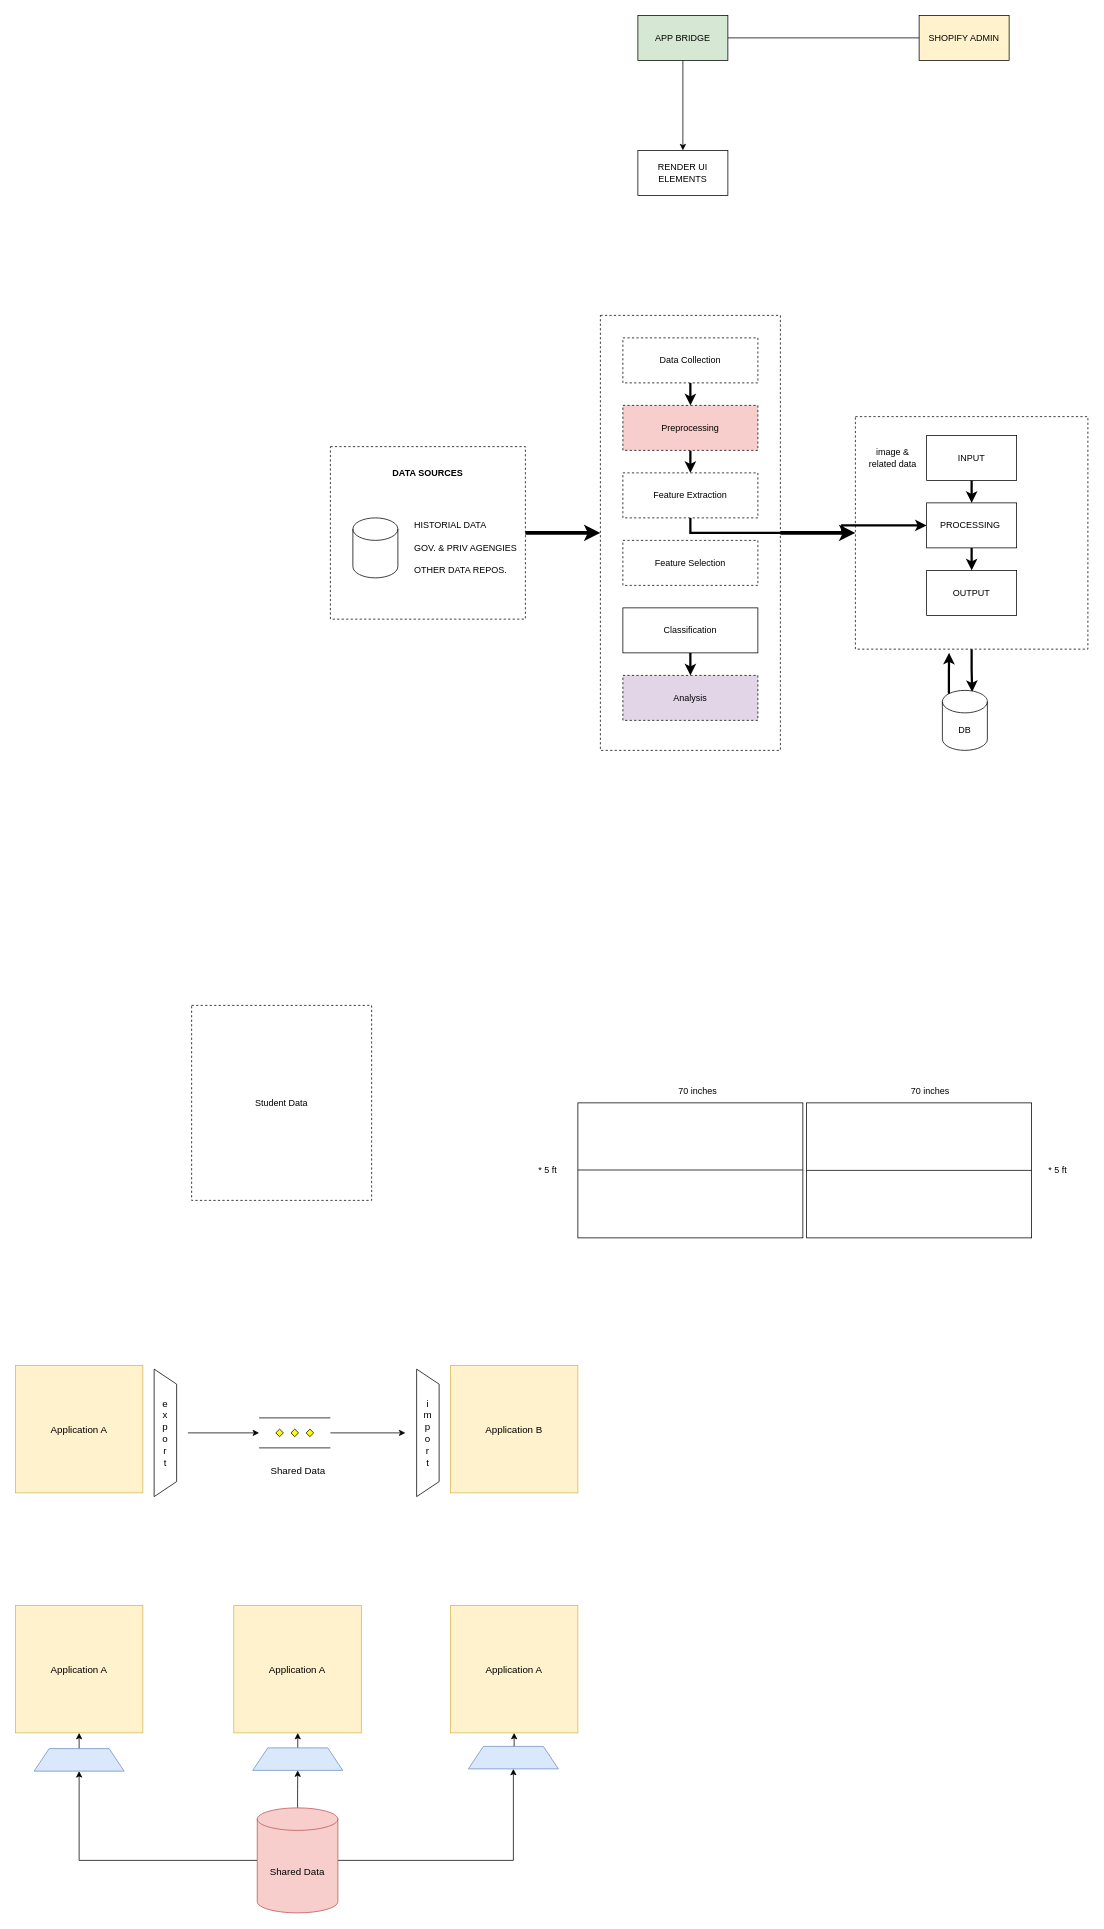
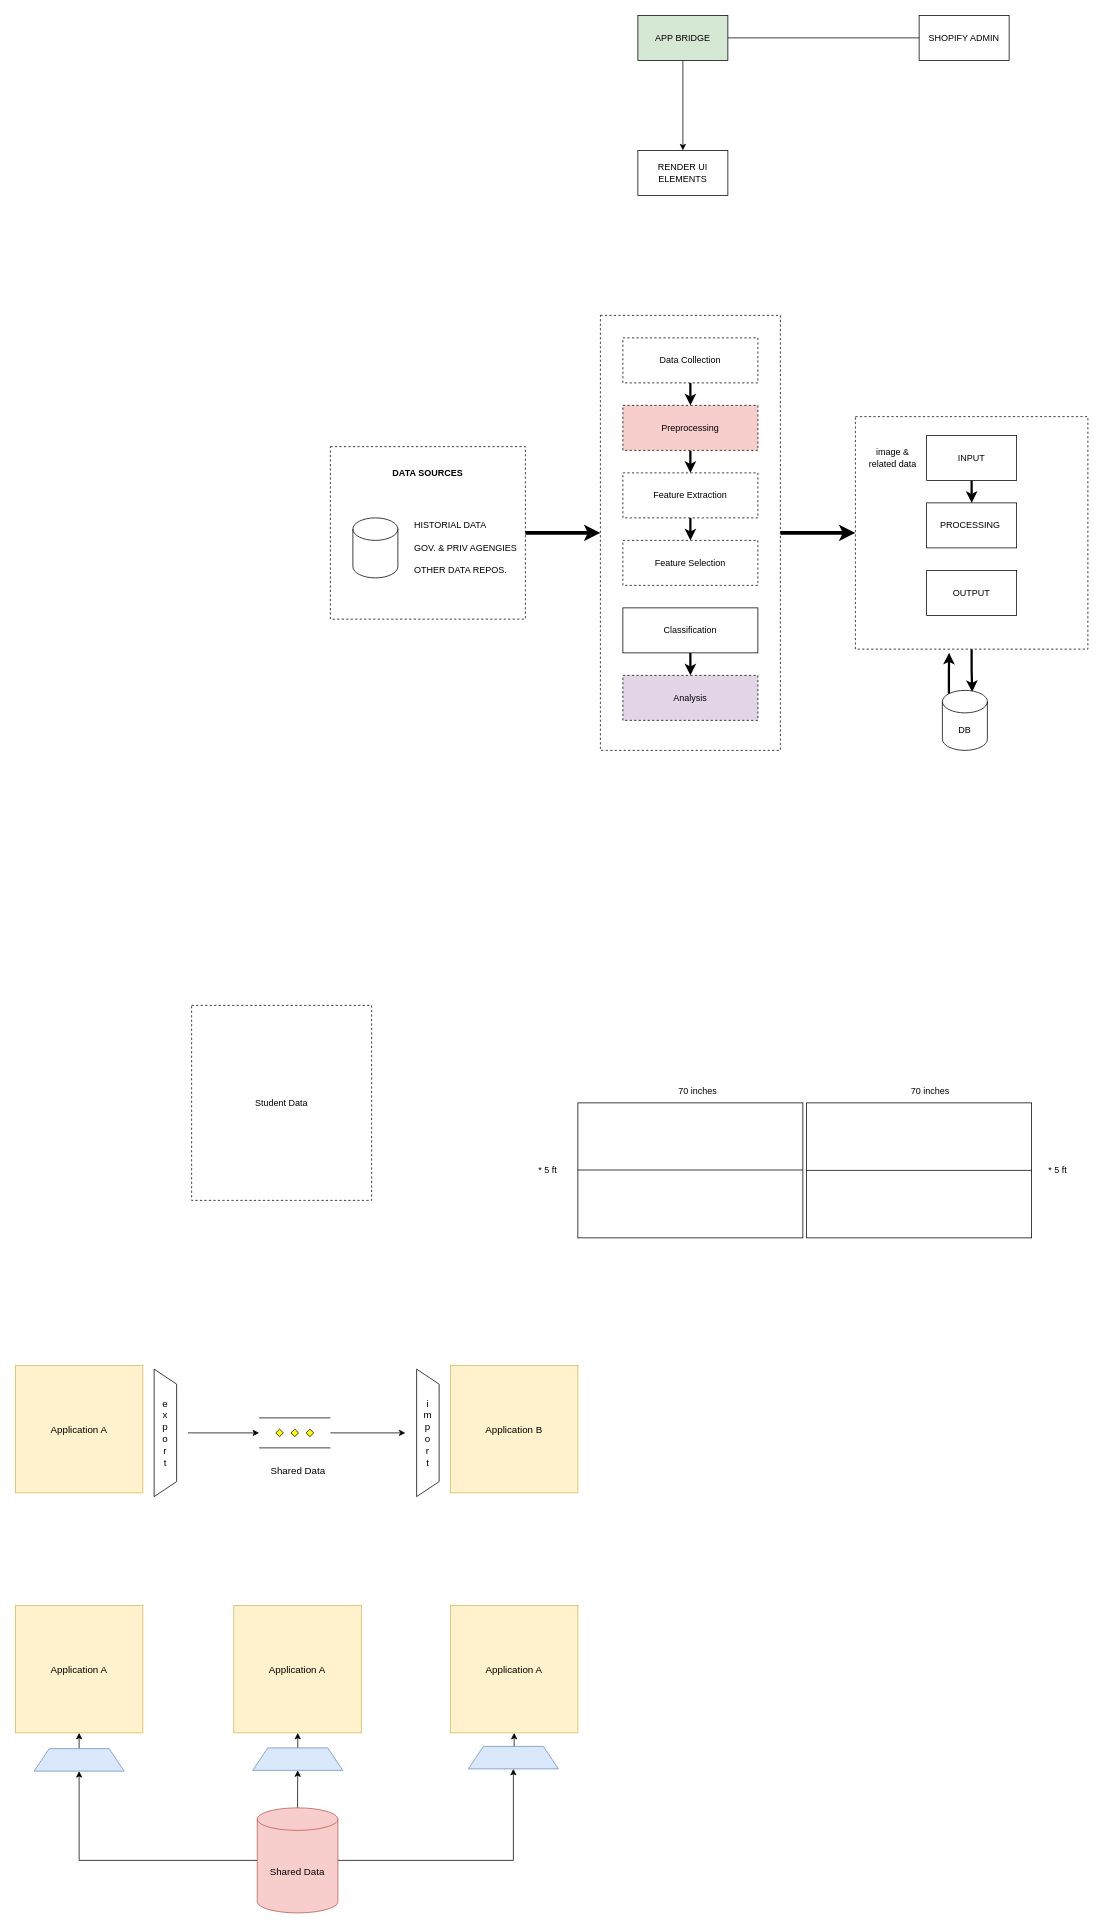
node "SHOPIFY ADMIN": fillcolor #fff2cc -> #ffffff
edge "Feature Extraction" -> "PROCESSING": now "Feature Extraction" -> "Feature Selection"
edge "PROCESSING" -> "OUTPUT": removed
